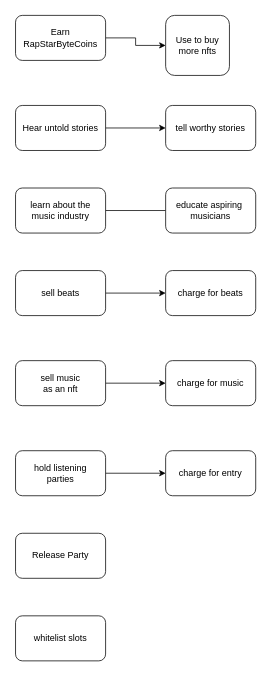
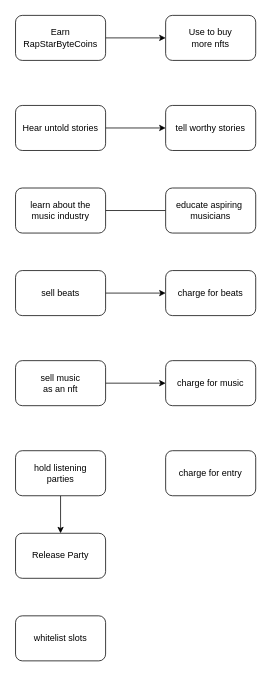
node "Use to buy more nfts": size 64x60 -> 90x45
edge "hold listening parties" -> "charge for entry": now "hold listening parties" -> "Release Party"
